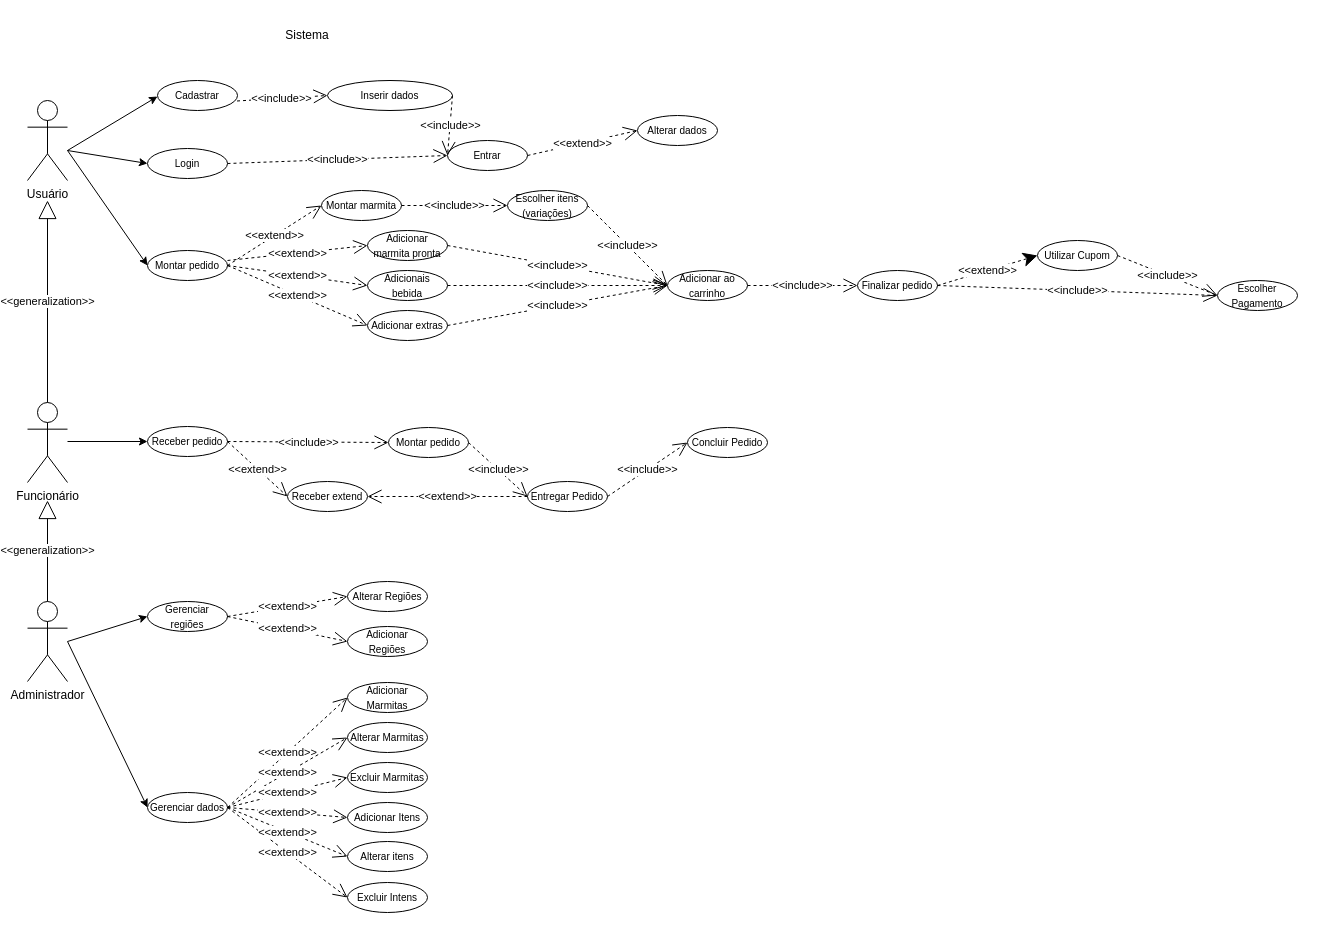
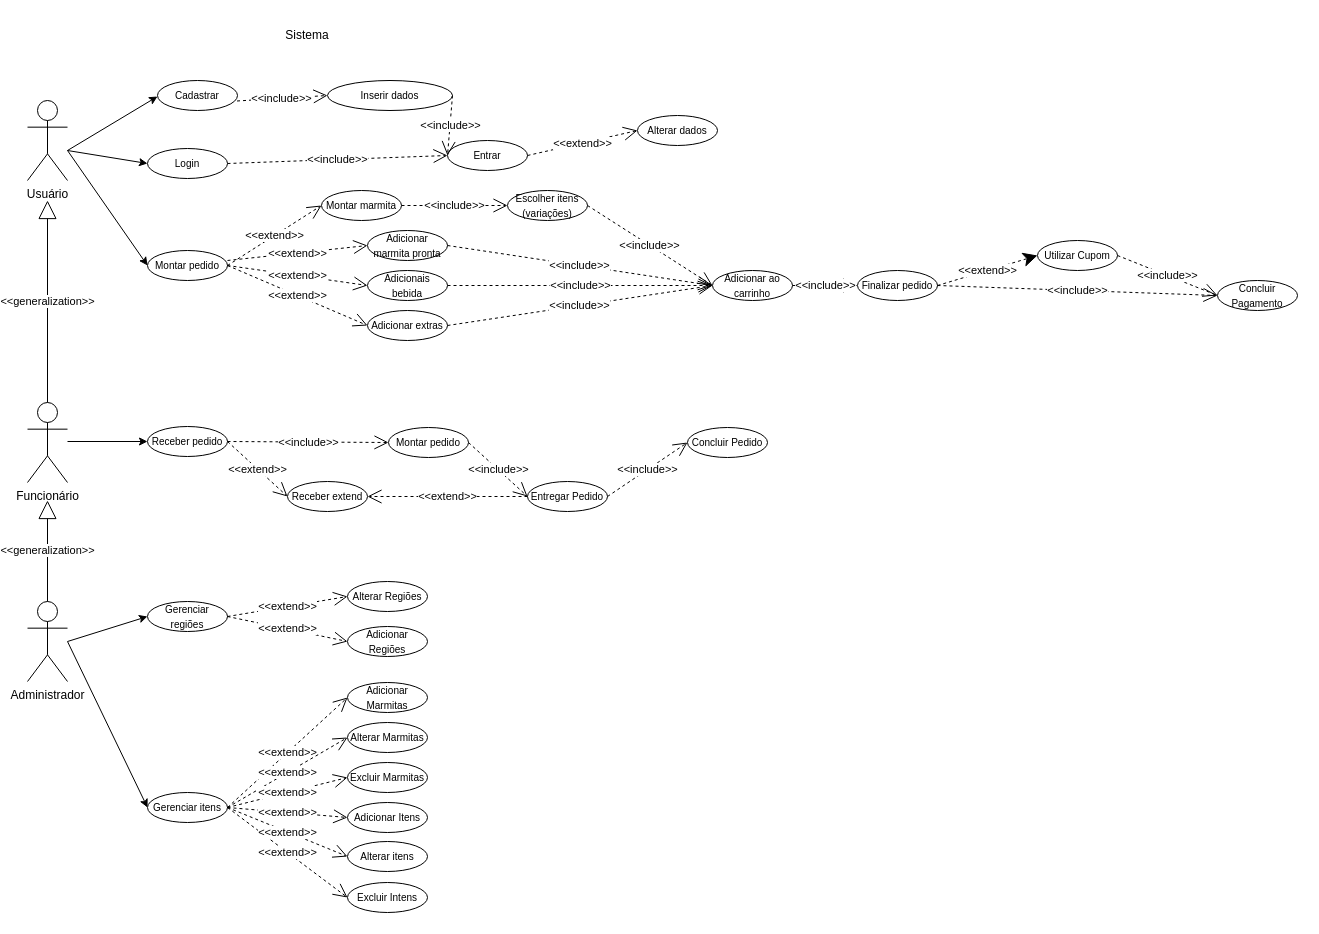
node "Adicionar ao carrinho": moved (708, 286) -> (753, 286)
node "Escolher Pagamento": label "Escolher Pagamento" -> "Concluir Pagamento"
node "Gerenciar dados": label "Gerenciar dados" -> "Gerenciar itens"
